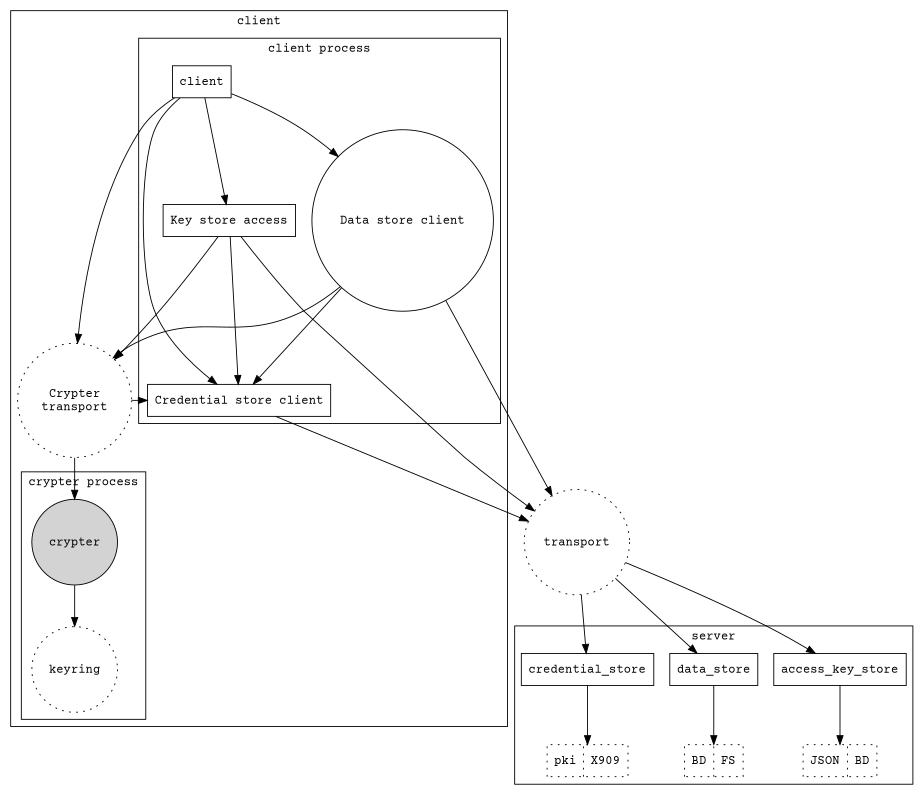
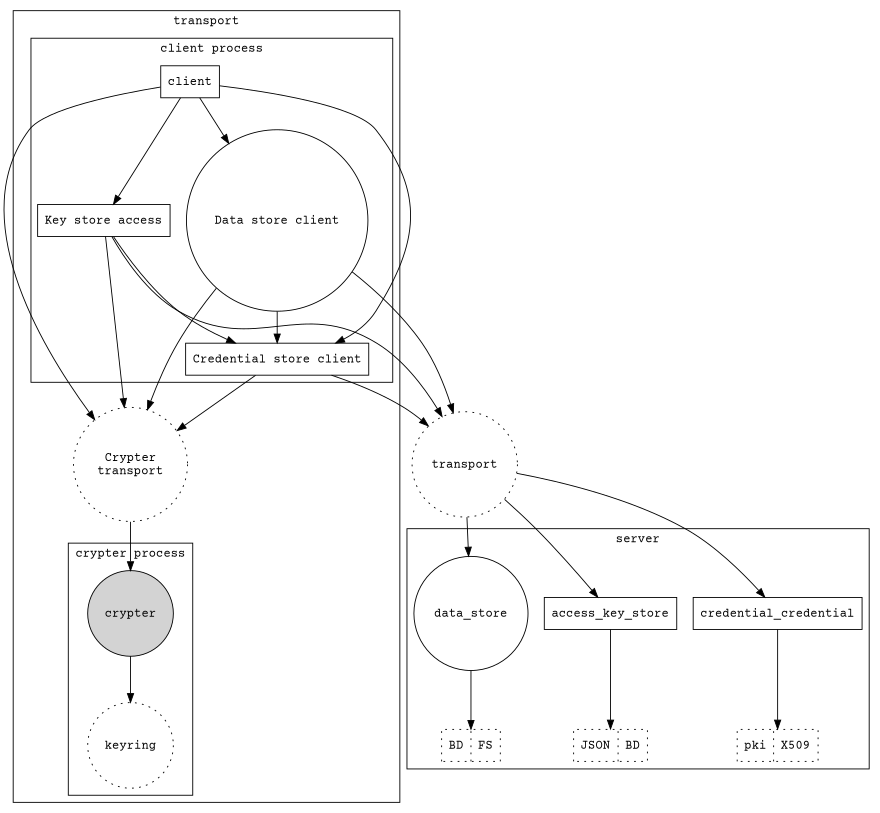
cluster "client": label "client" -> "transport"
edge "Crypter transport" -> "Credential store client": reversed
node "credential_store": label "credential_store" -> "credential_credential"
node "data_store": shape box -> circle
node "pki": text "X909" -> "X509"
